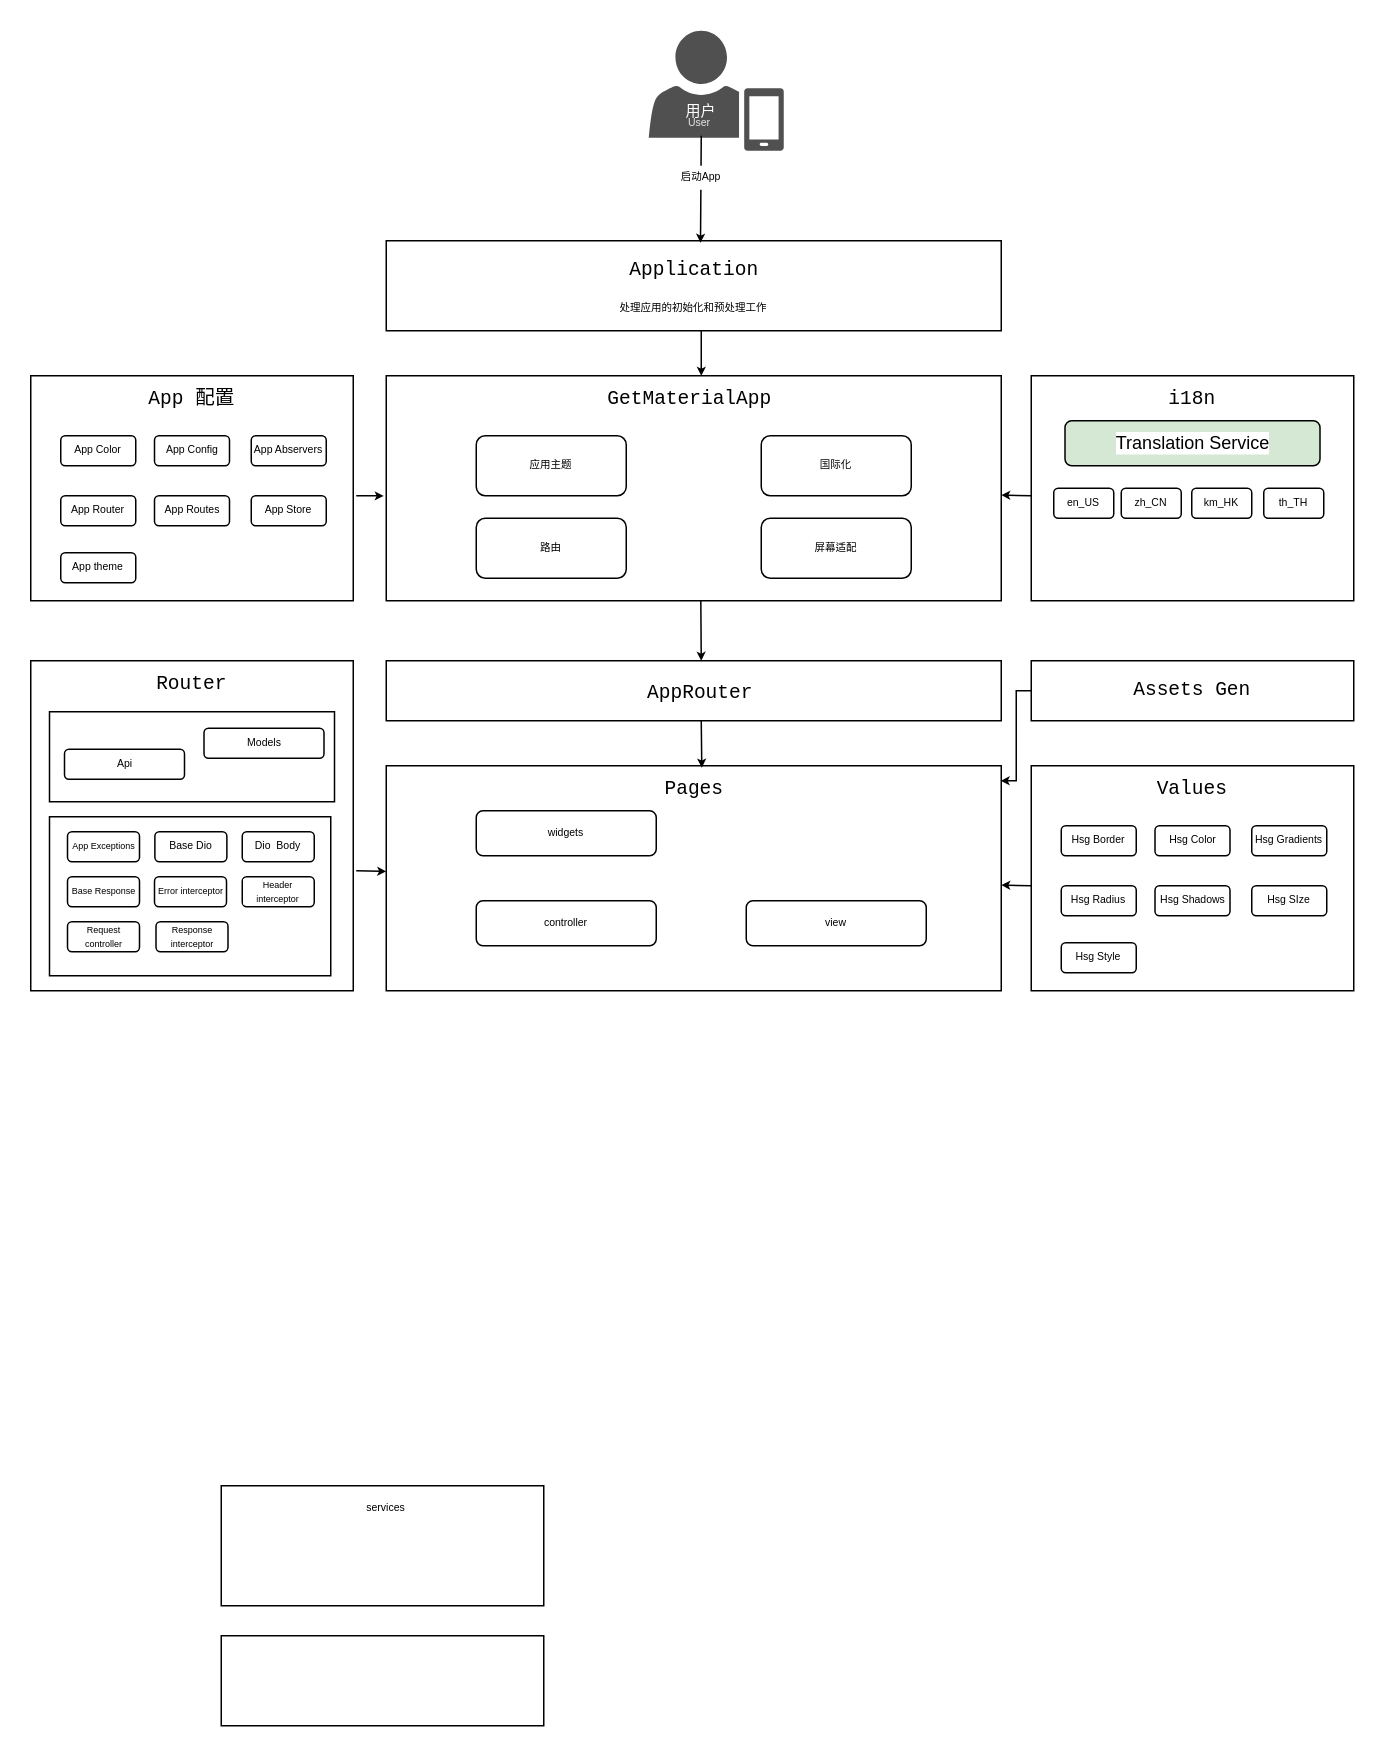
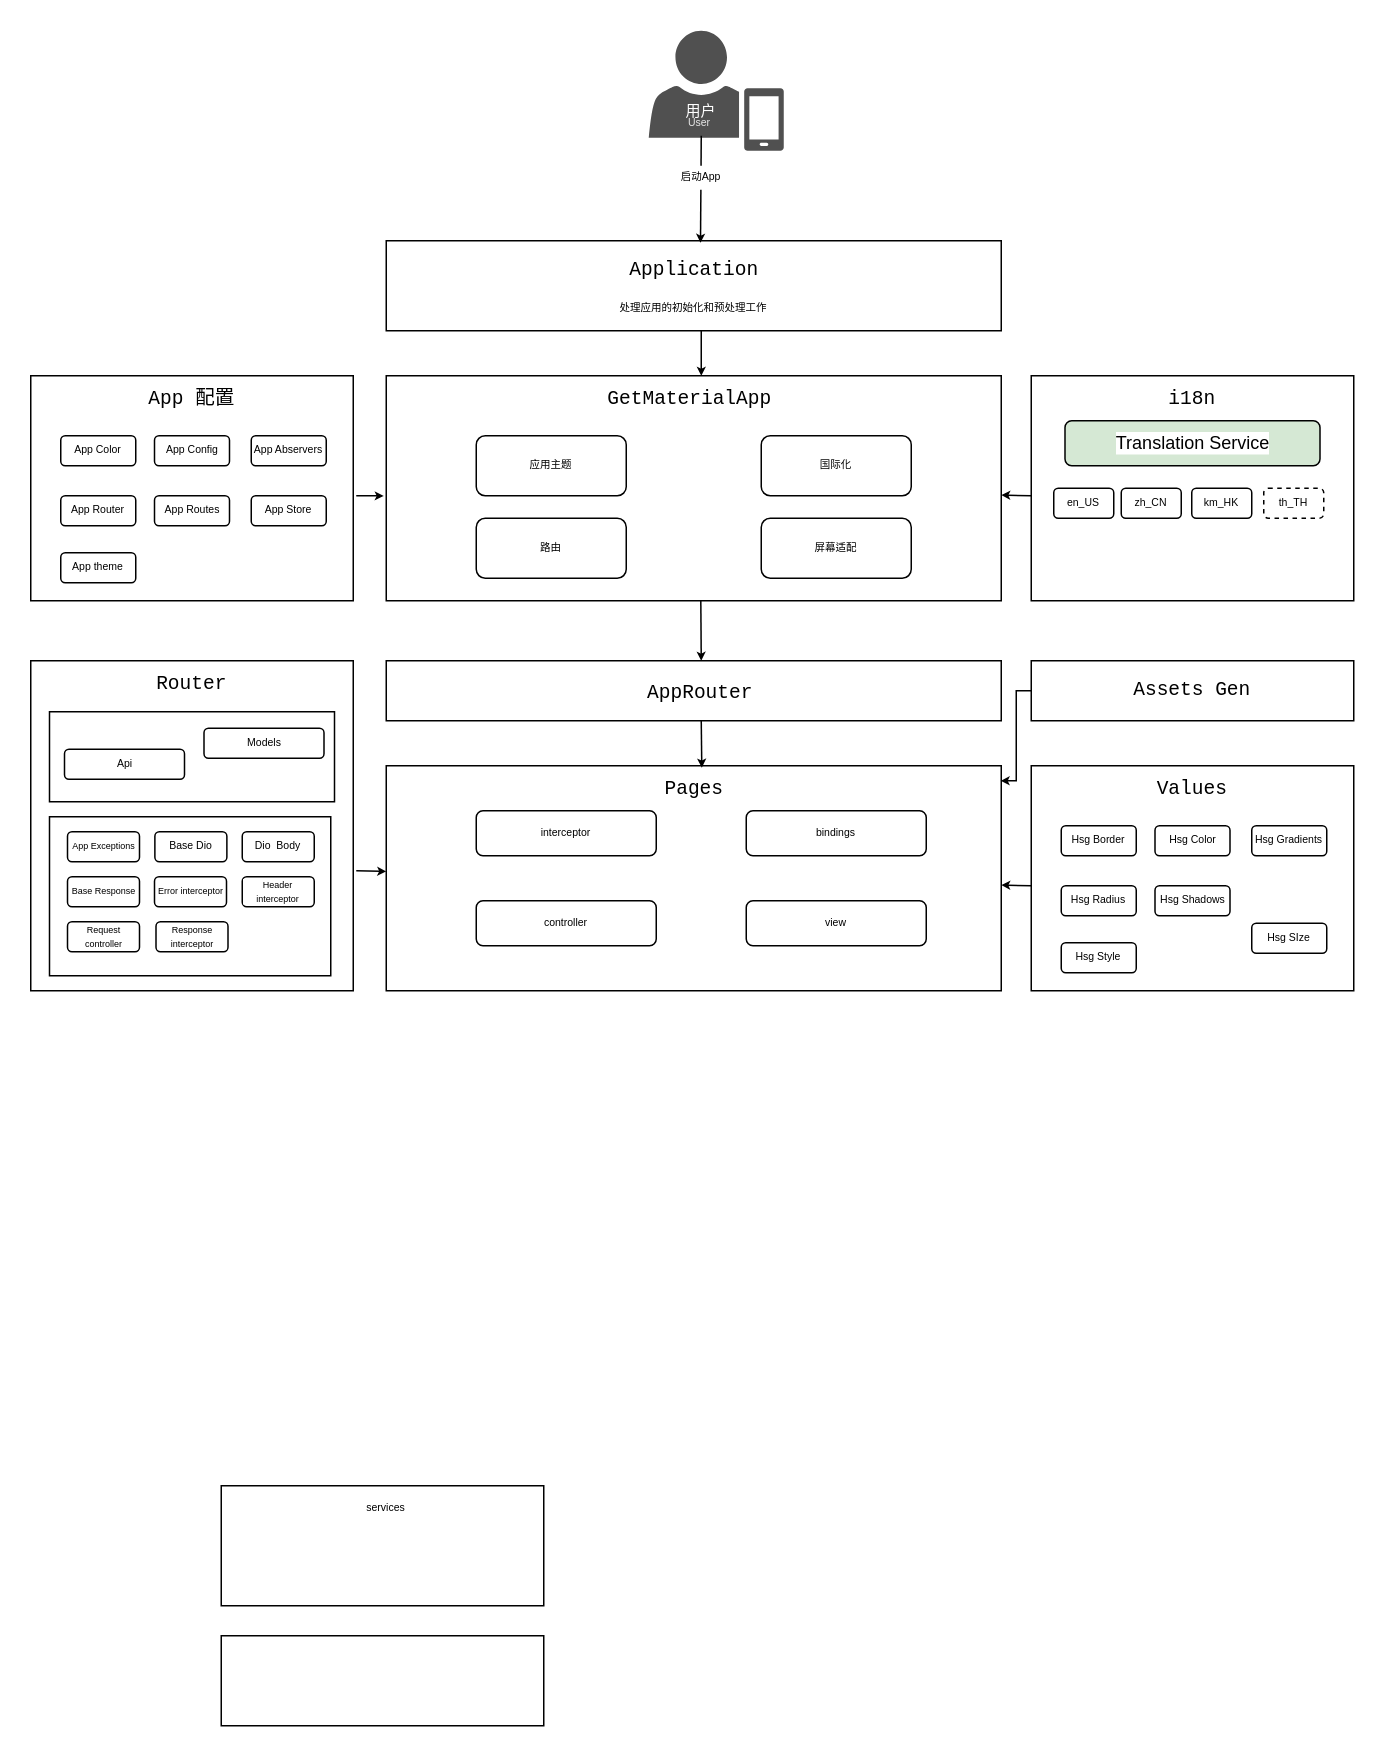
node "th_TH": style solid -> dashed
node "widgets": label "widgets" -> "interceptor"
node "bindings": added
node "Hsg SIze": moved (1289, 901) -> (1289, 938)
